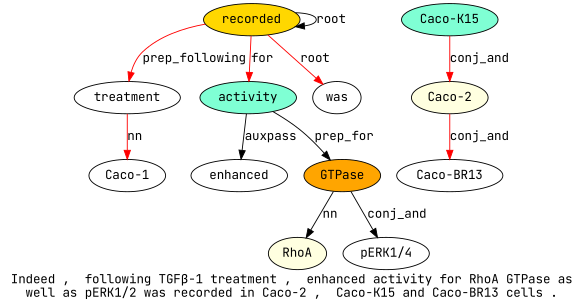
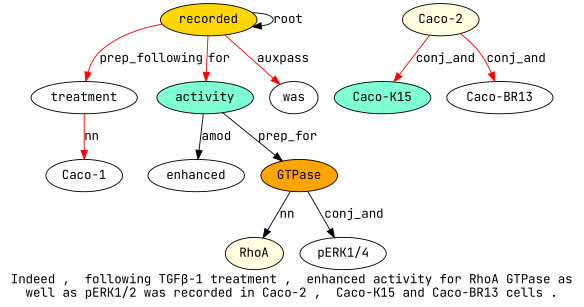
edge "Caco-K15" -> "Caco-2": reversed
edge "recorded" -> "was": label "root" -> "auxpass"
edge "activity" -> "enhanced": label "auxpass" -> "amod"
